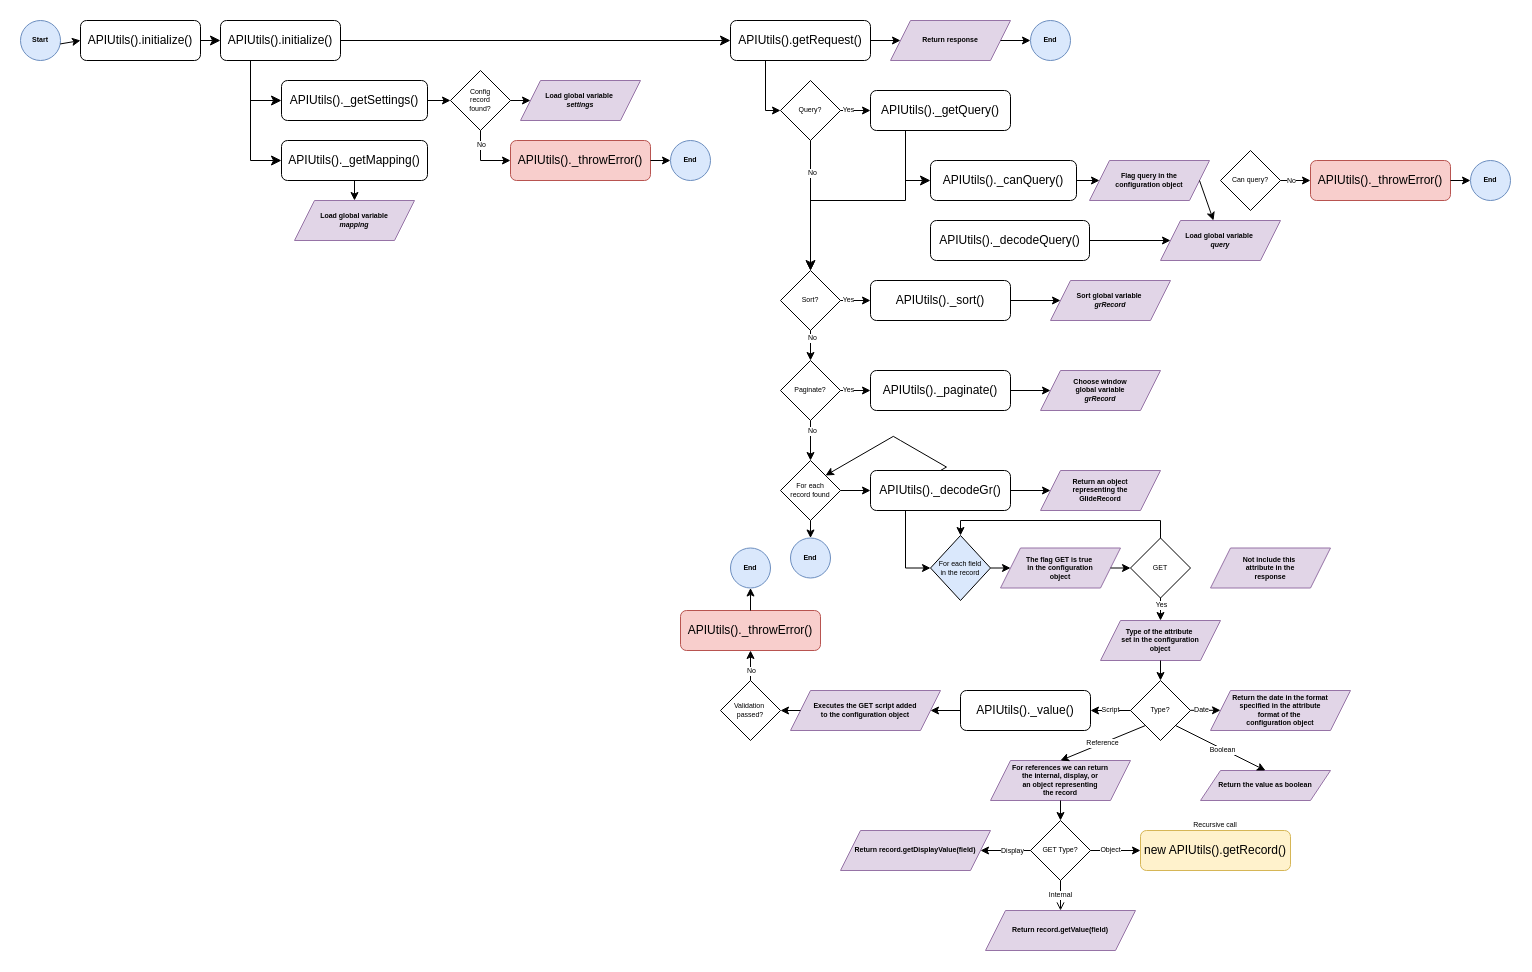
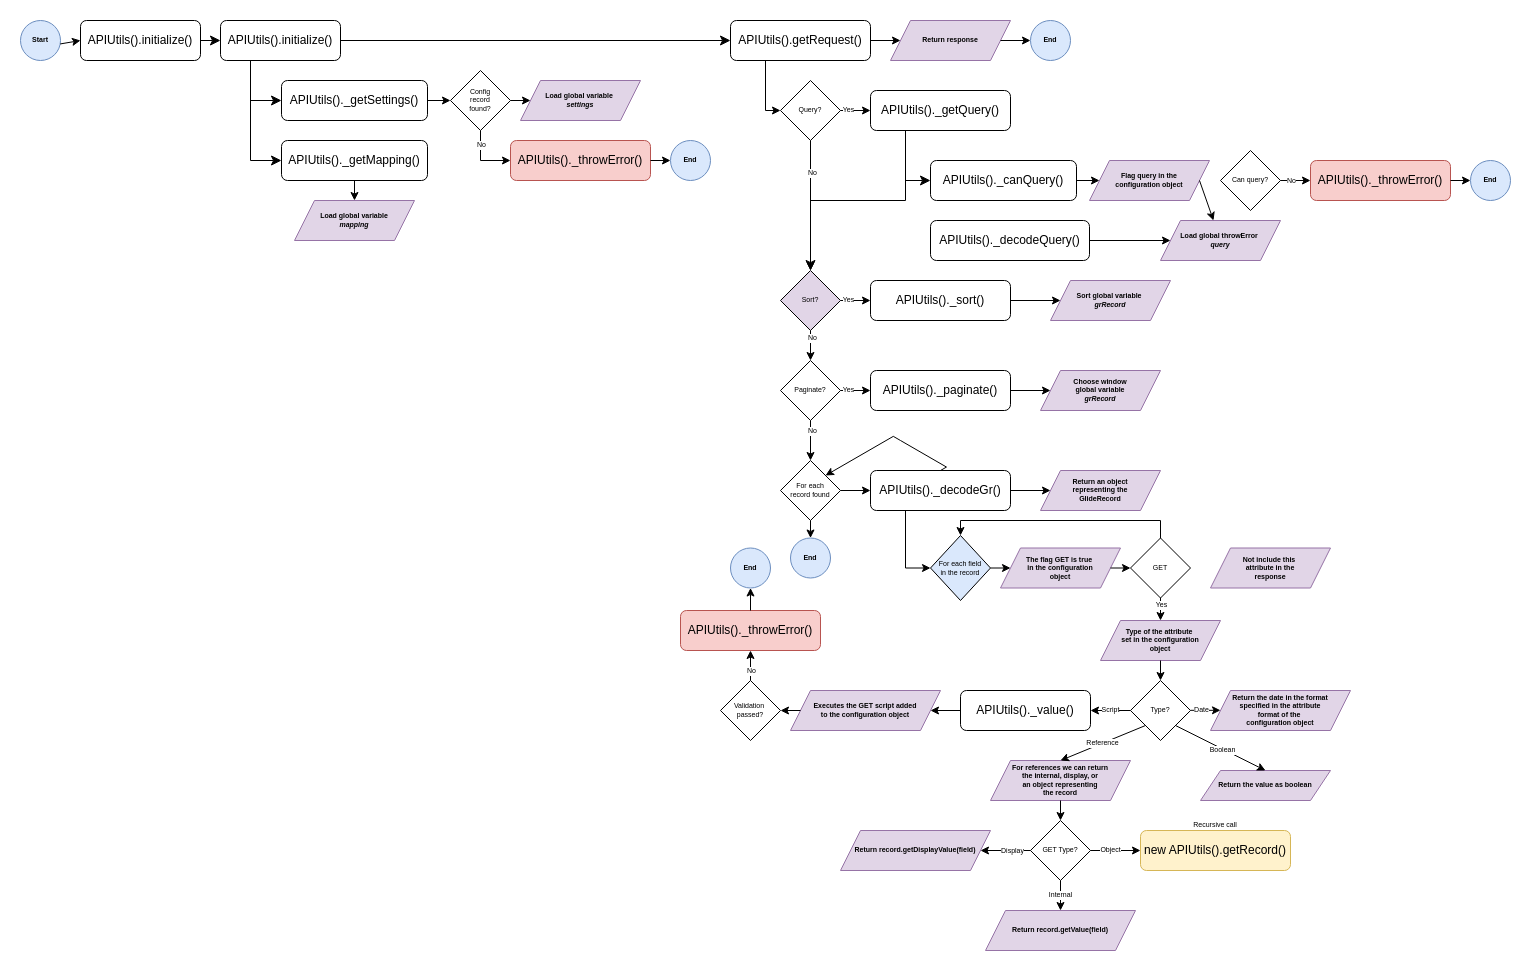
node "Load global variable query": label "Load global variable query" -> "Load global throwError query"
node "Sort?": fillcolor #ffffff -> #e1d5e7
edge "GET Type?" -> "Return record.getValue(field)": arrowhead open -> classic
